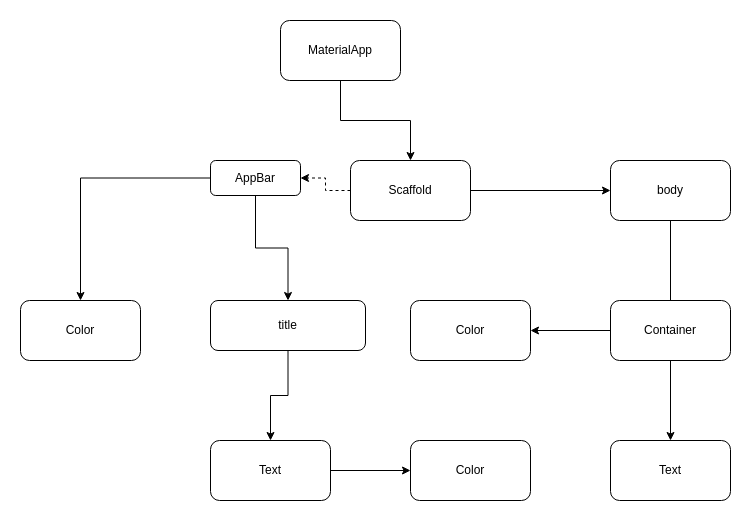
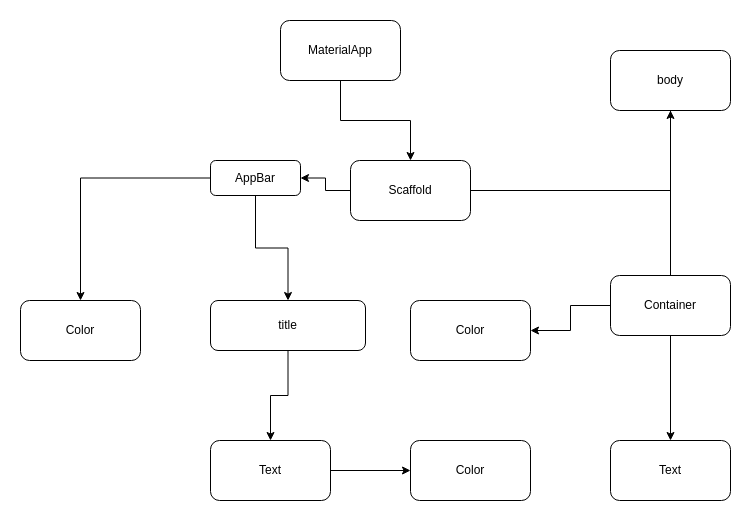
edge "Scaffold" -> "AppBar": style dashed -> solid
node "body": moved (671, 191) -> (671, 81)
node "Container": moved (671, 331) -> (671, 306)
